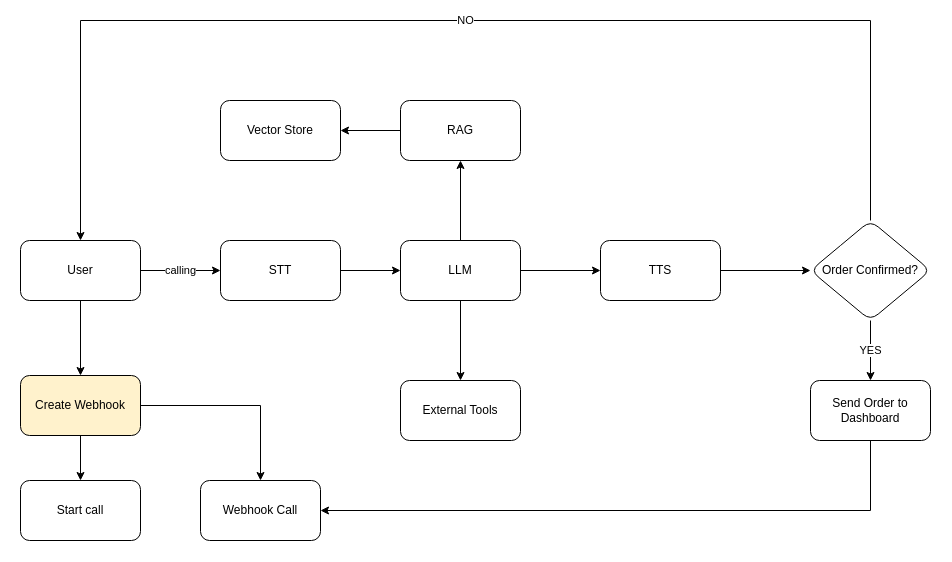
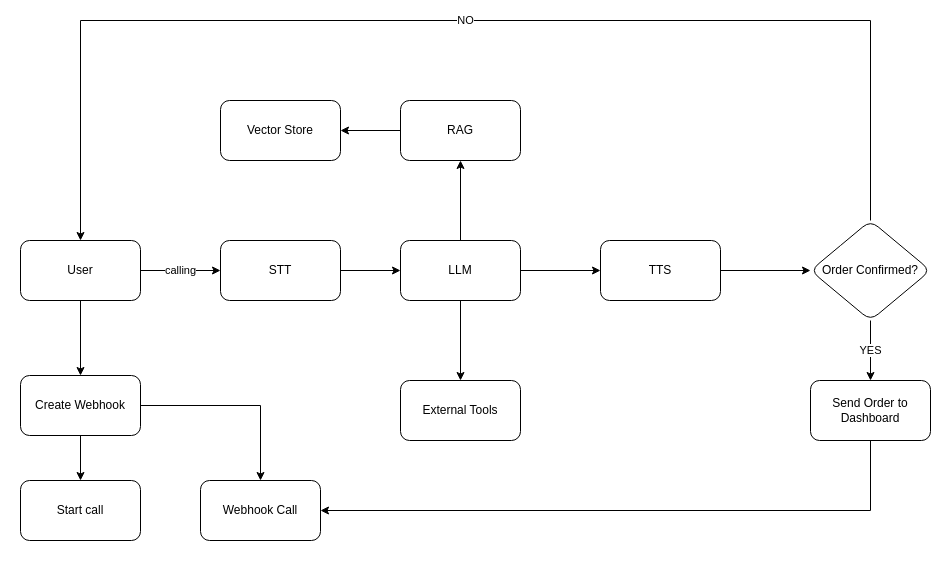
node "Create Webhook": fillcolor #fff2cc -> #ffffff
